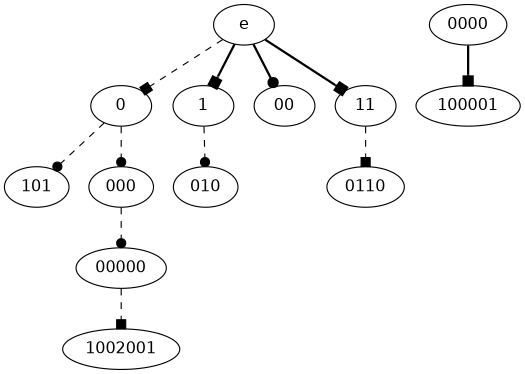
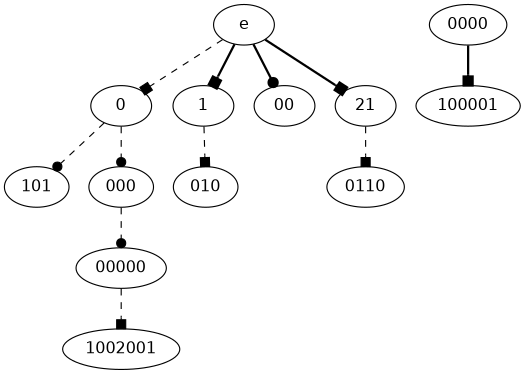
node "11": label "11" -> "21"
edge "1" -> "010": arrowhead dot -> box
